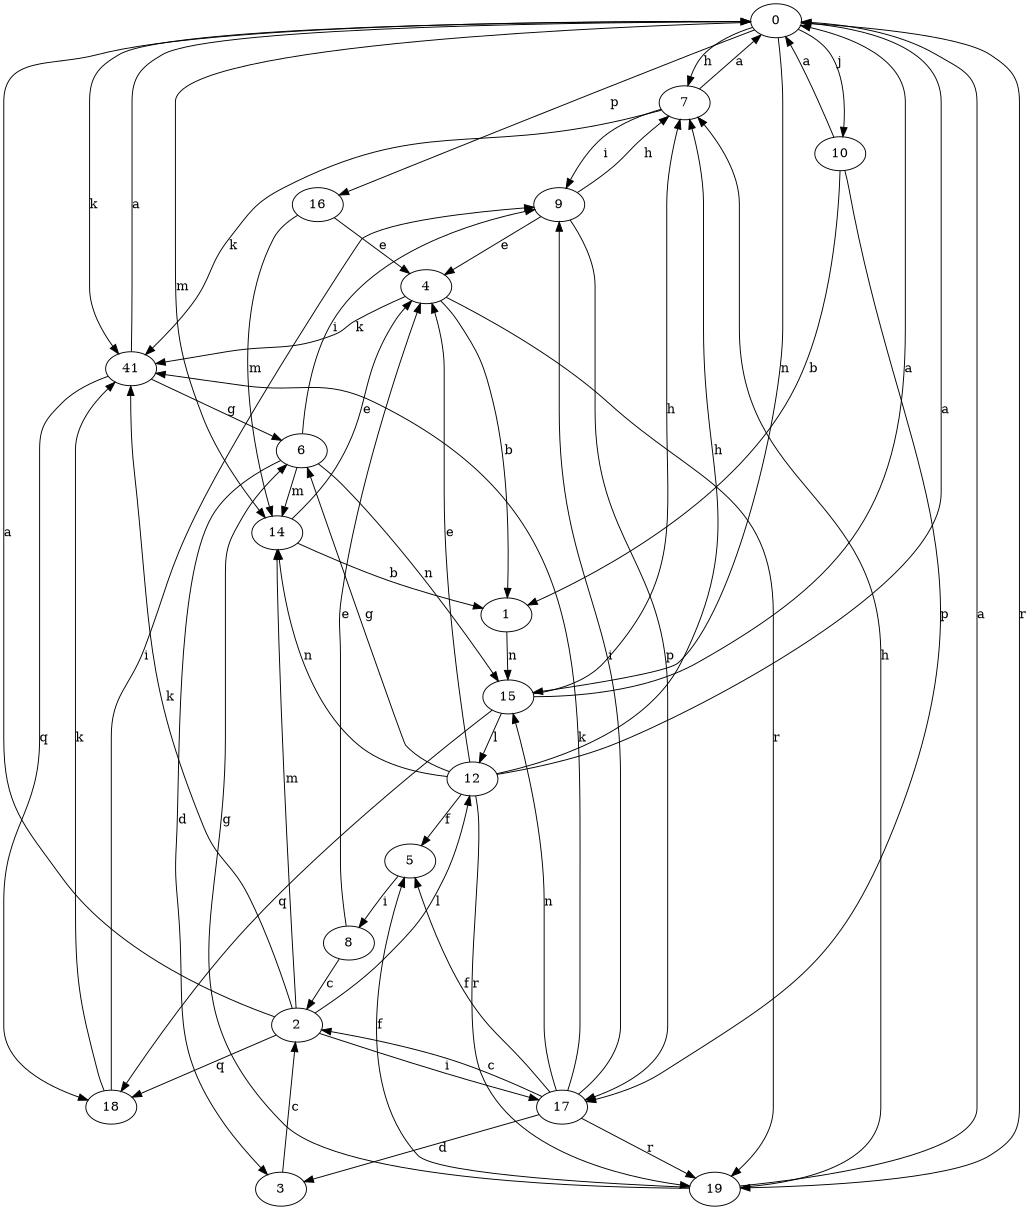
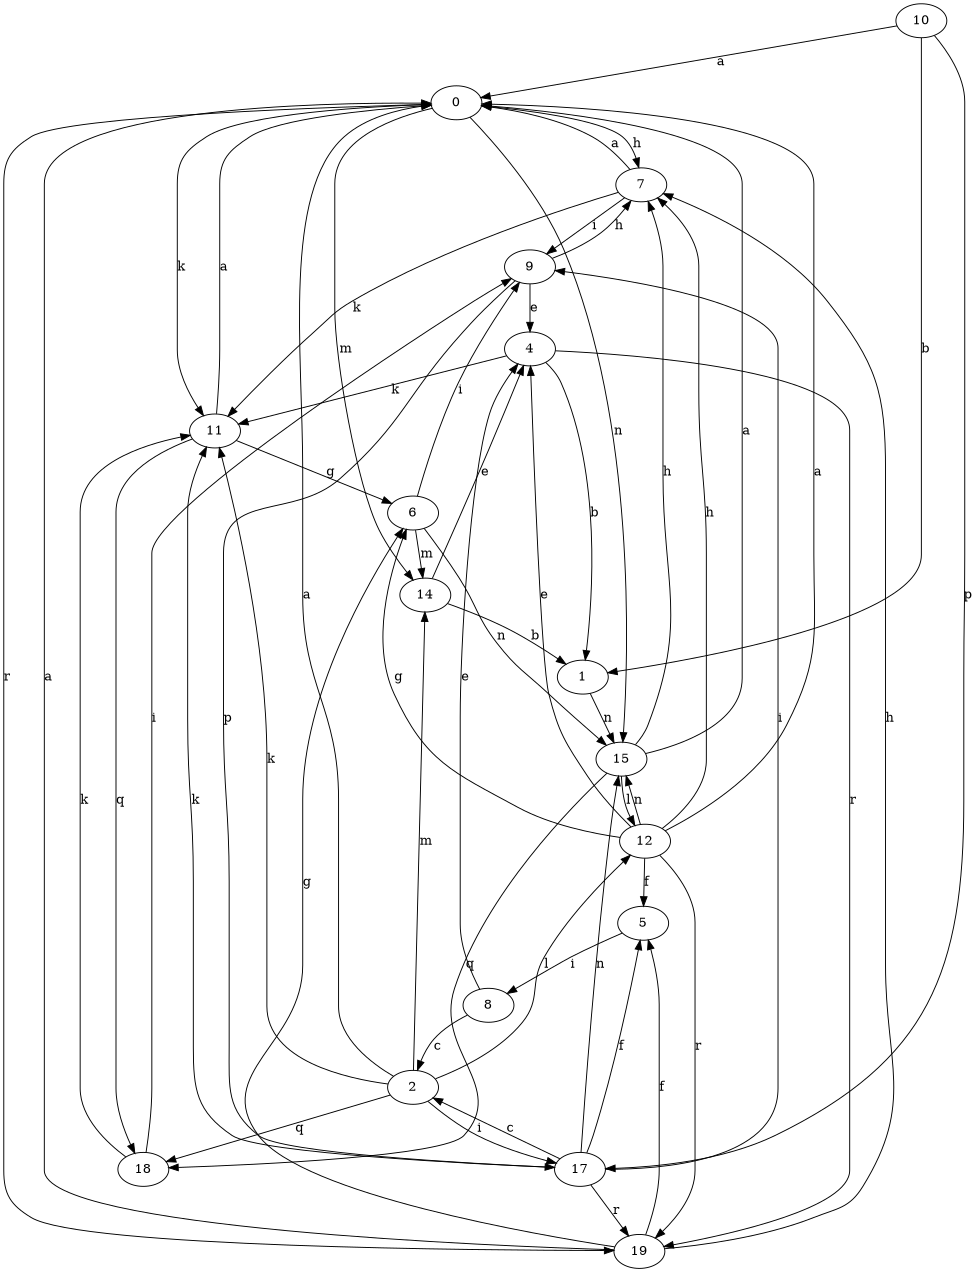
edge "0" -> "10": removed, label "j"
node "16": removed
node "41": label "41" -> "11"
edge "12" -> "14": now "12" -> "15"
node "3": removed
